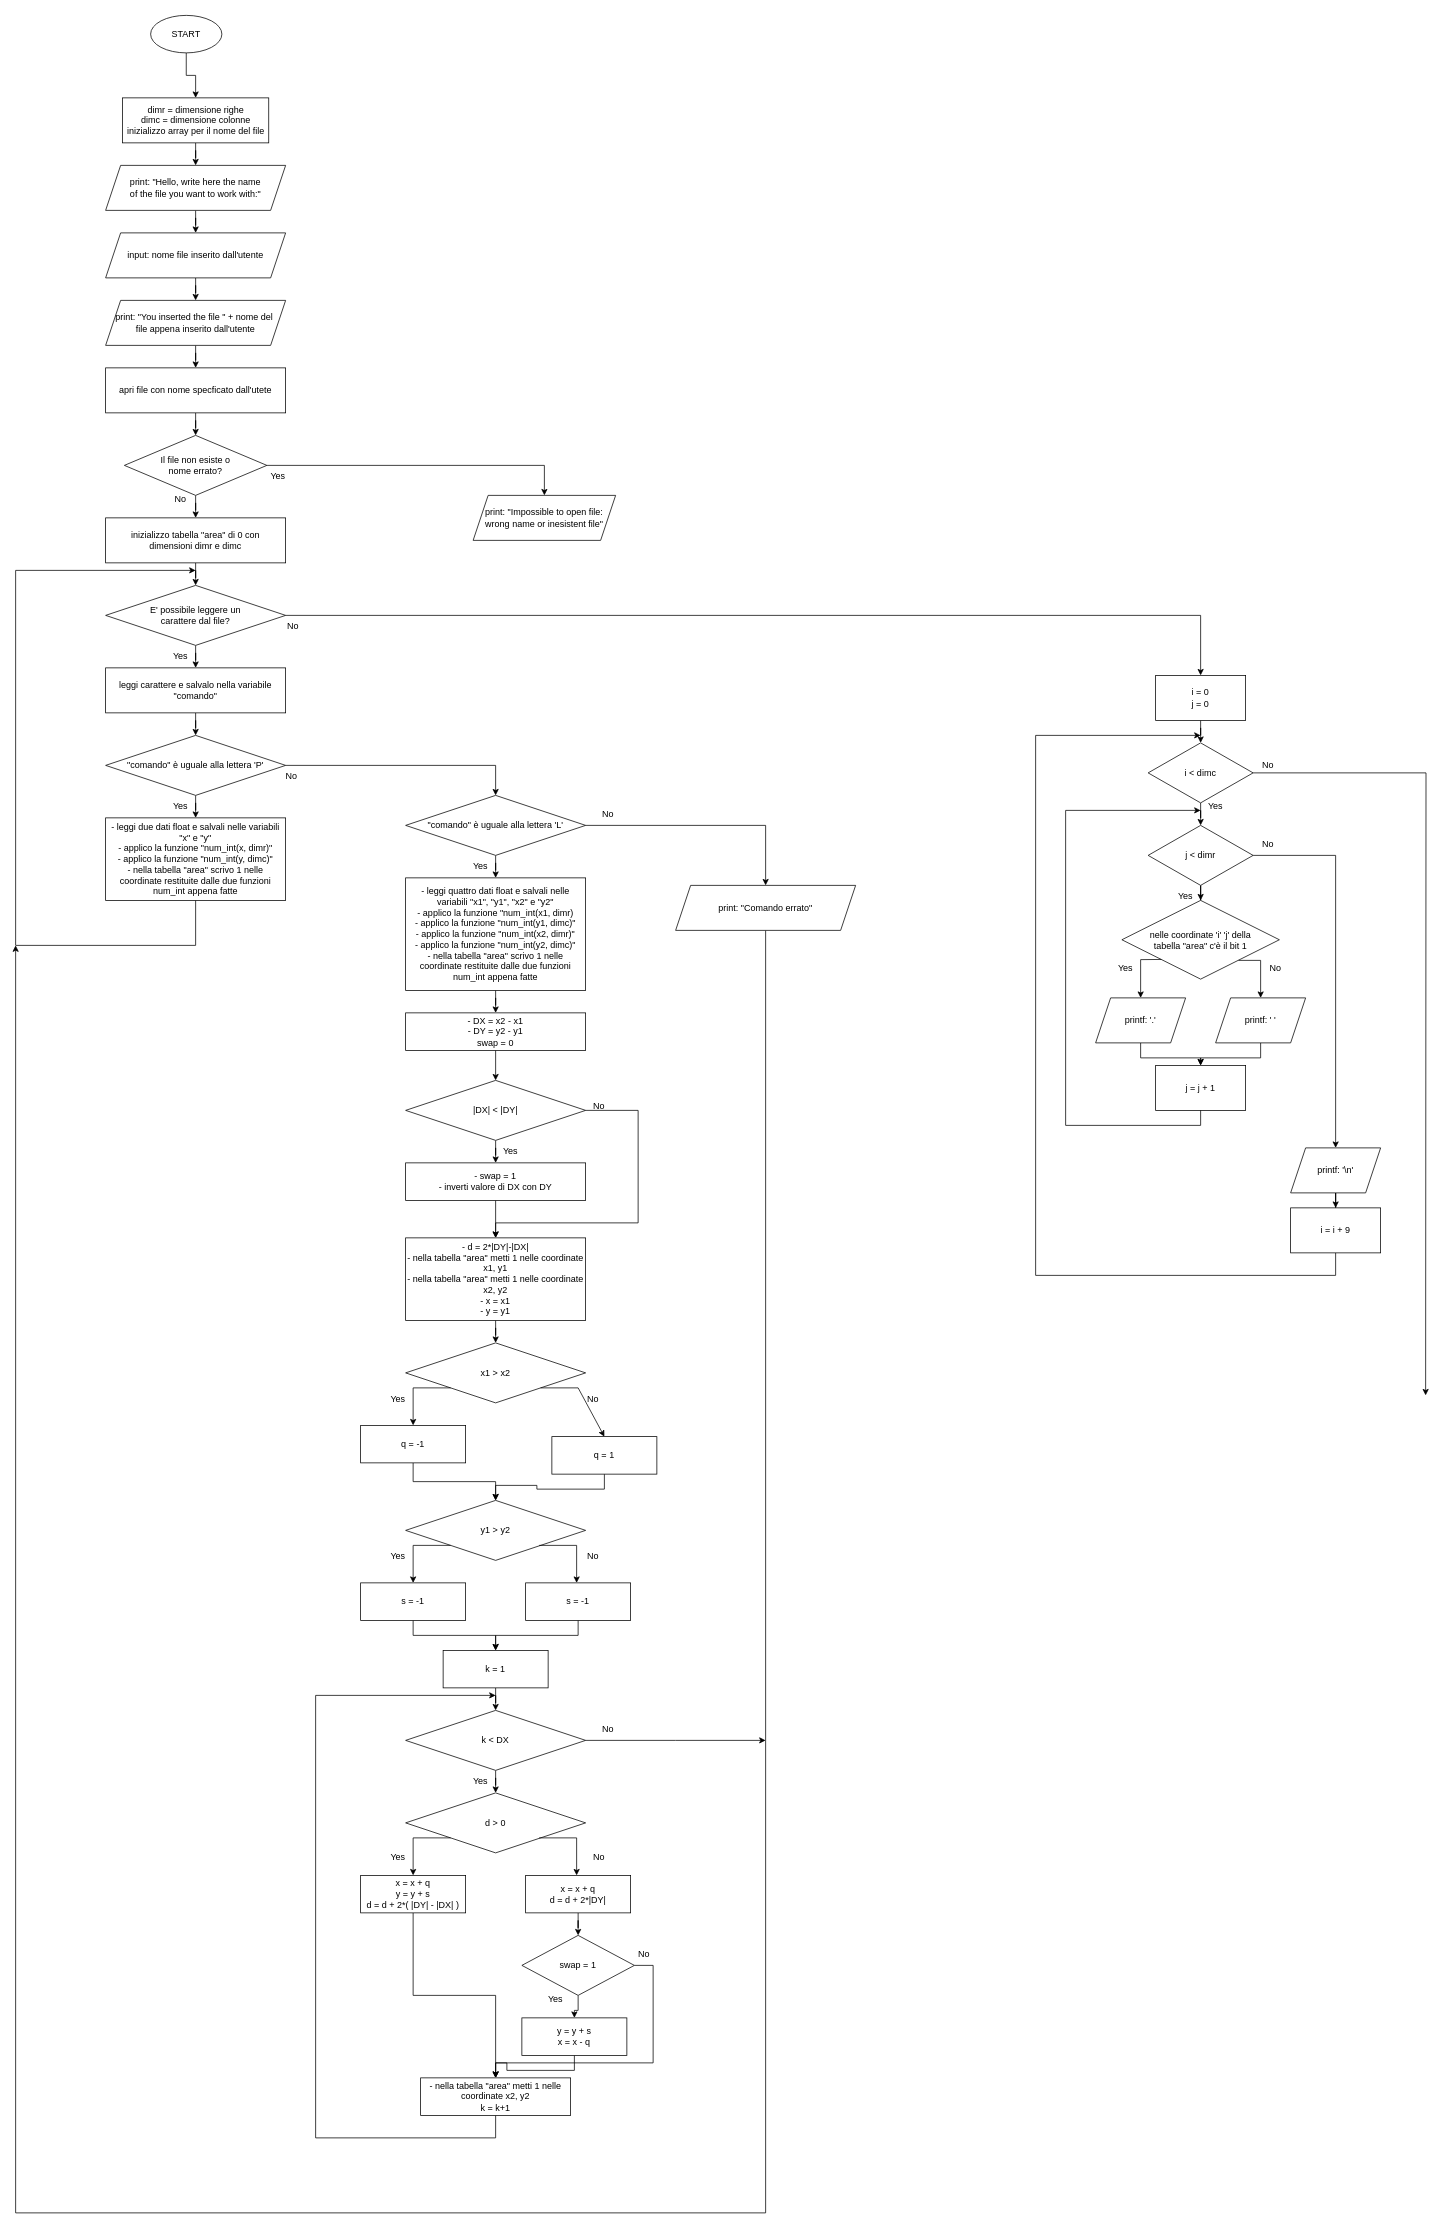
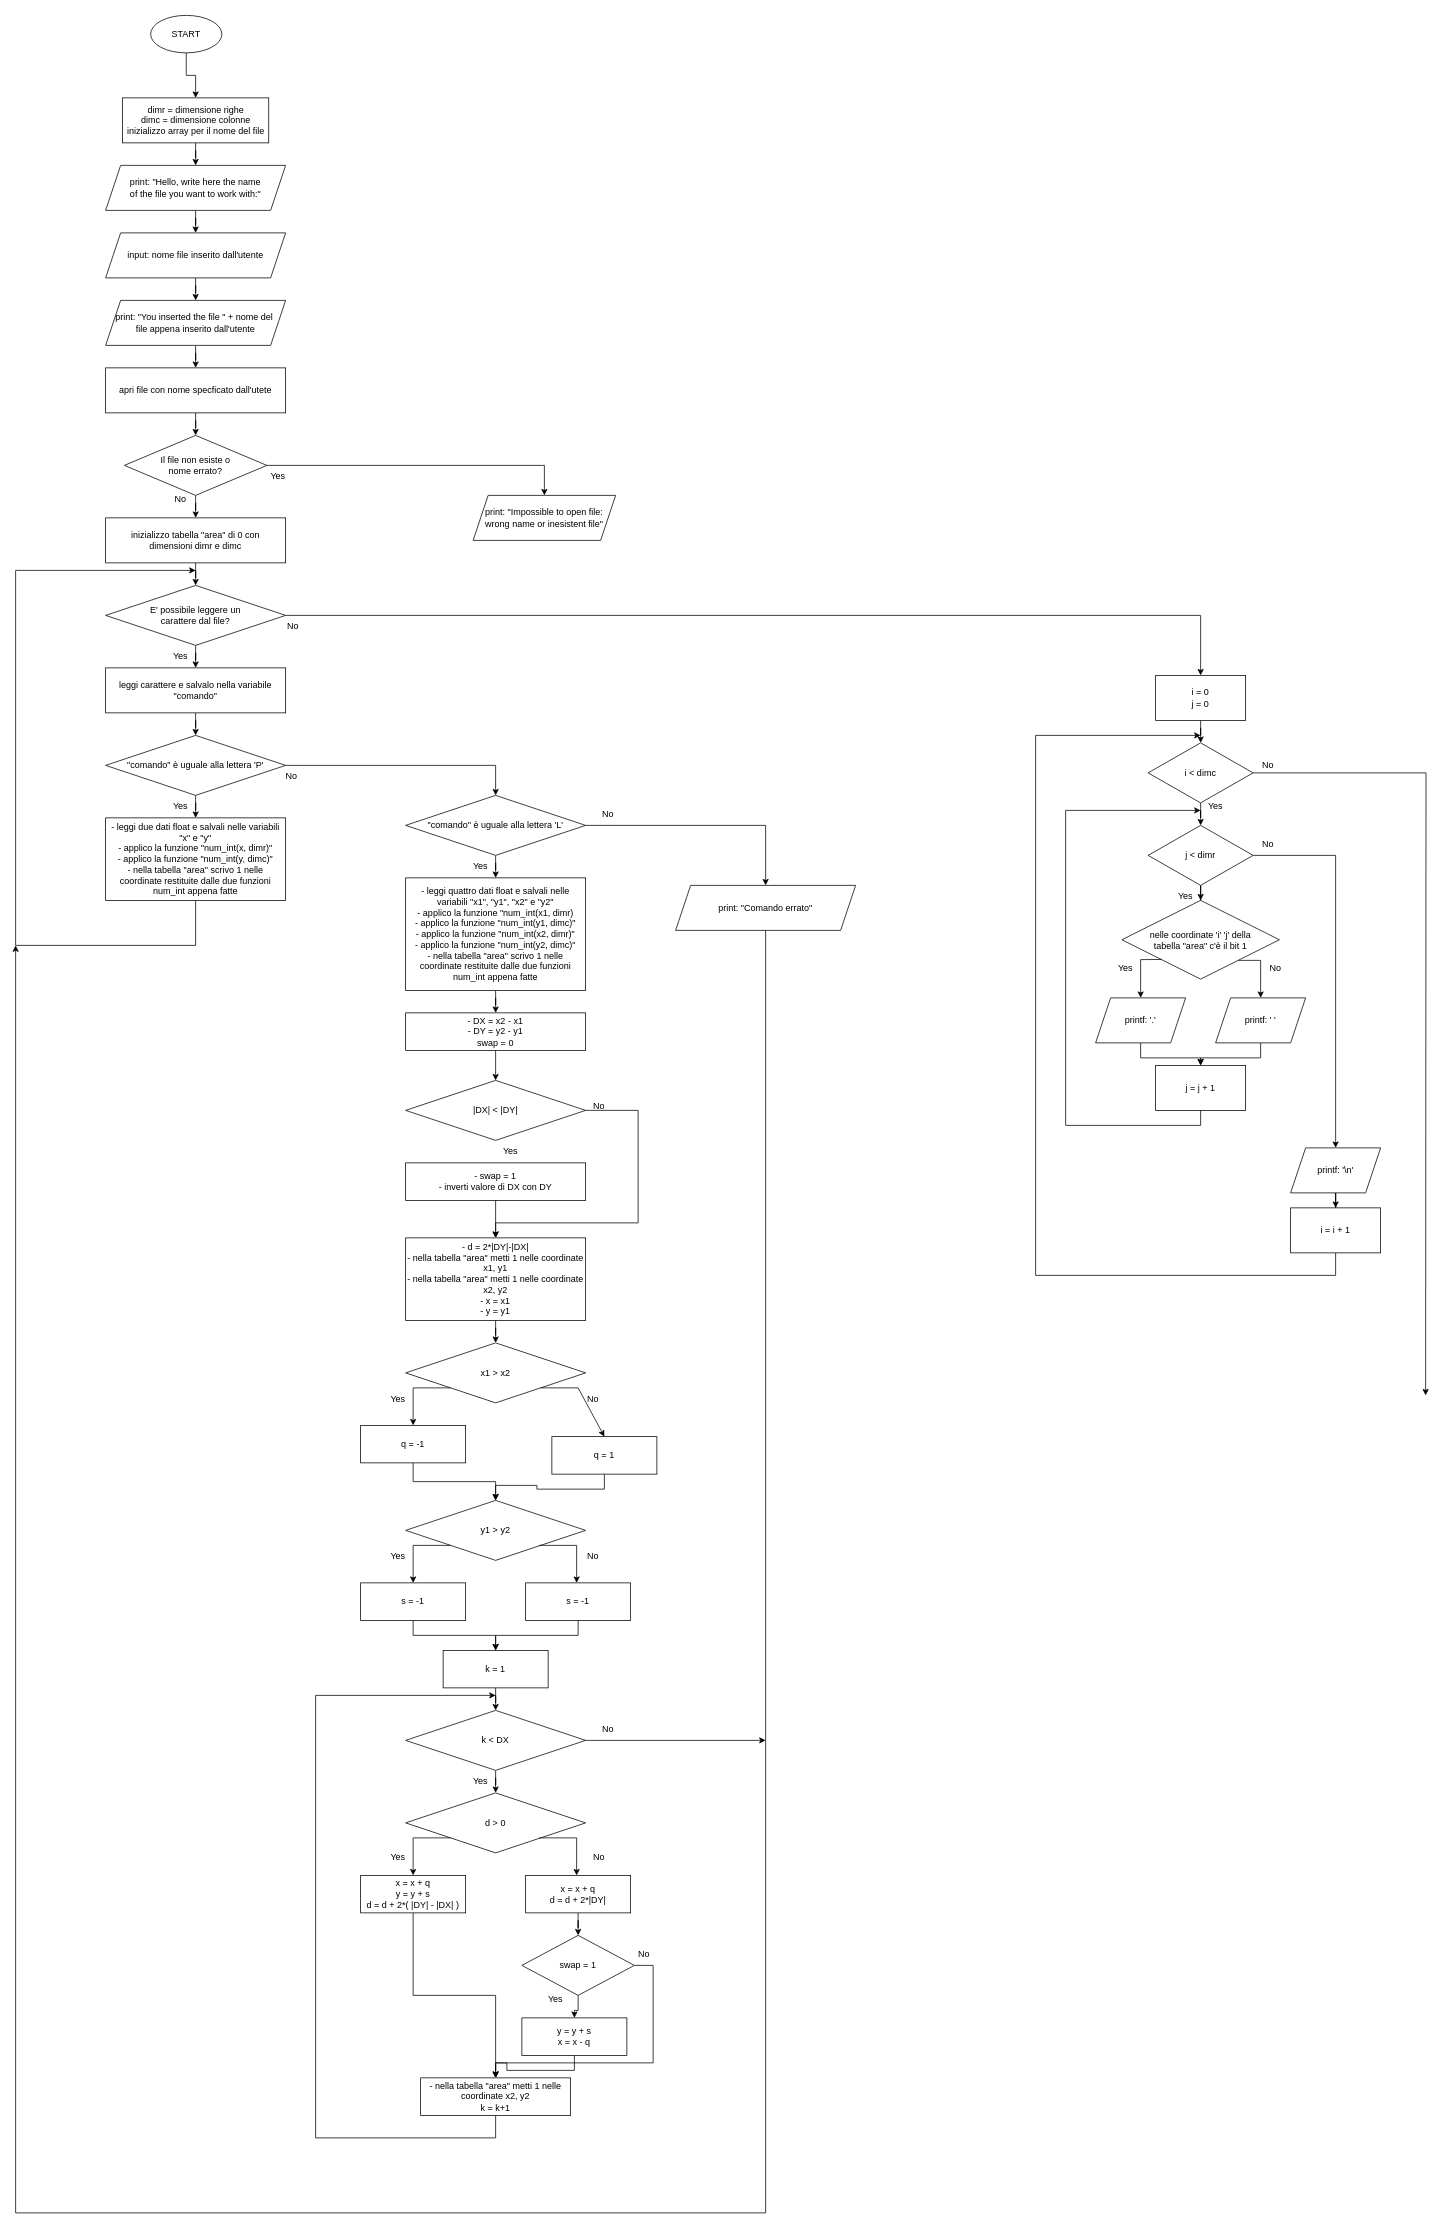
edge "|DX| < |DY|" -> "- swap = 1 - inverti valore di DX con DY": removed
node "i = i + 9": label "i = i + 9" -> "i = i + 1"
